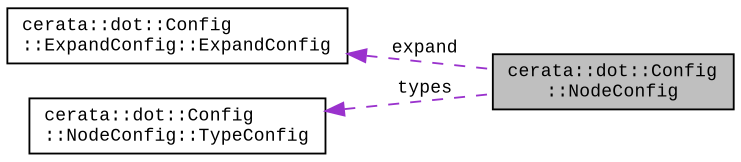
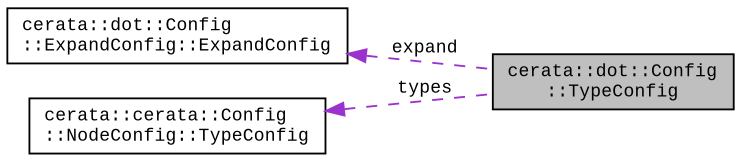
node "cerata::dot::Config ::NodeConfig": label "cerata::dot::Config ::NodeConfig" -> "cerata::dot::Config ::TypeConfig"
node "cerata::dot::Config ::NodeConfig::TypeConfig": label "cerata::dot::Config ::NodeConfig::TypeConfig" -> "cerata::cerata::Config ::NodeConfig::TypeConfig"
